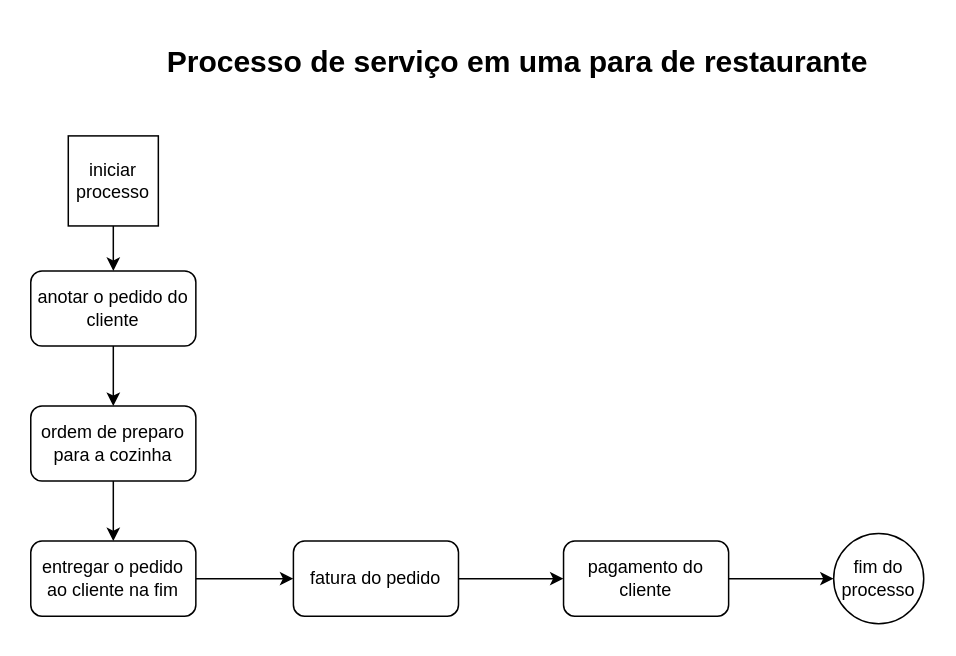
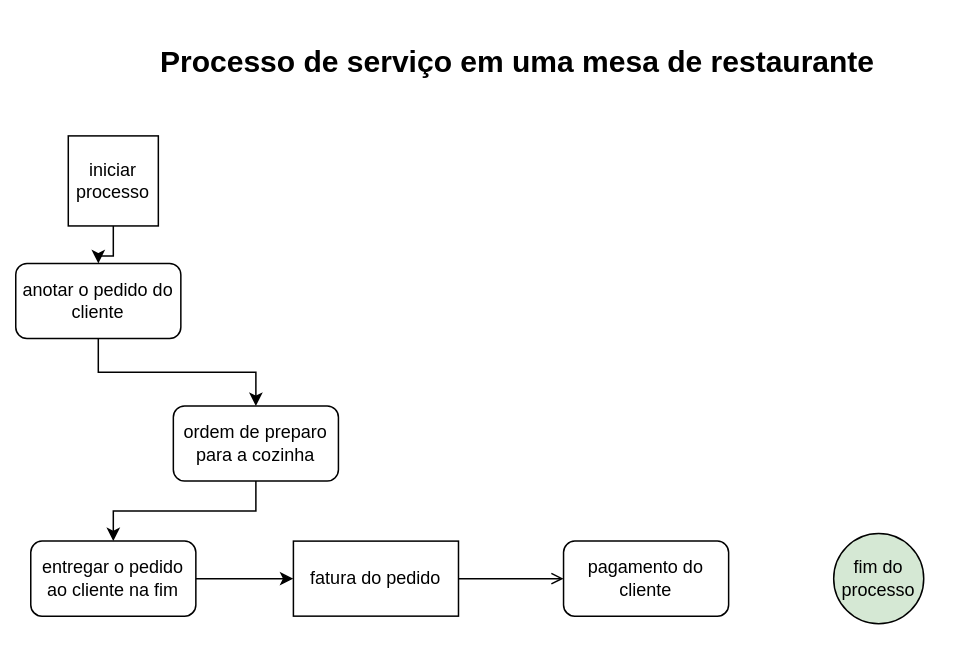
node "Processo de serviço em uma para de restaurante": label "Processo de serviço em uma para de restaurante" -> "Processo de serviço em uma mesa de restaurante"
node "anotar o pedido do cliente": moved (113, 308) -> (98, 301)
node "ordem de preparo para a cozinha": moved (113, 443) -> (256, 443)
node "fatura do pedido": shape rounded rectangle -> rectangle
edge "fatura do pedido" -> "pagamento do cliente": arrowhead classic -> open
edge "pagamento do cliente" -> "fim do processo": removed
node "fim do processo": fillcolor #ffffff -> #d5e8d4
